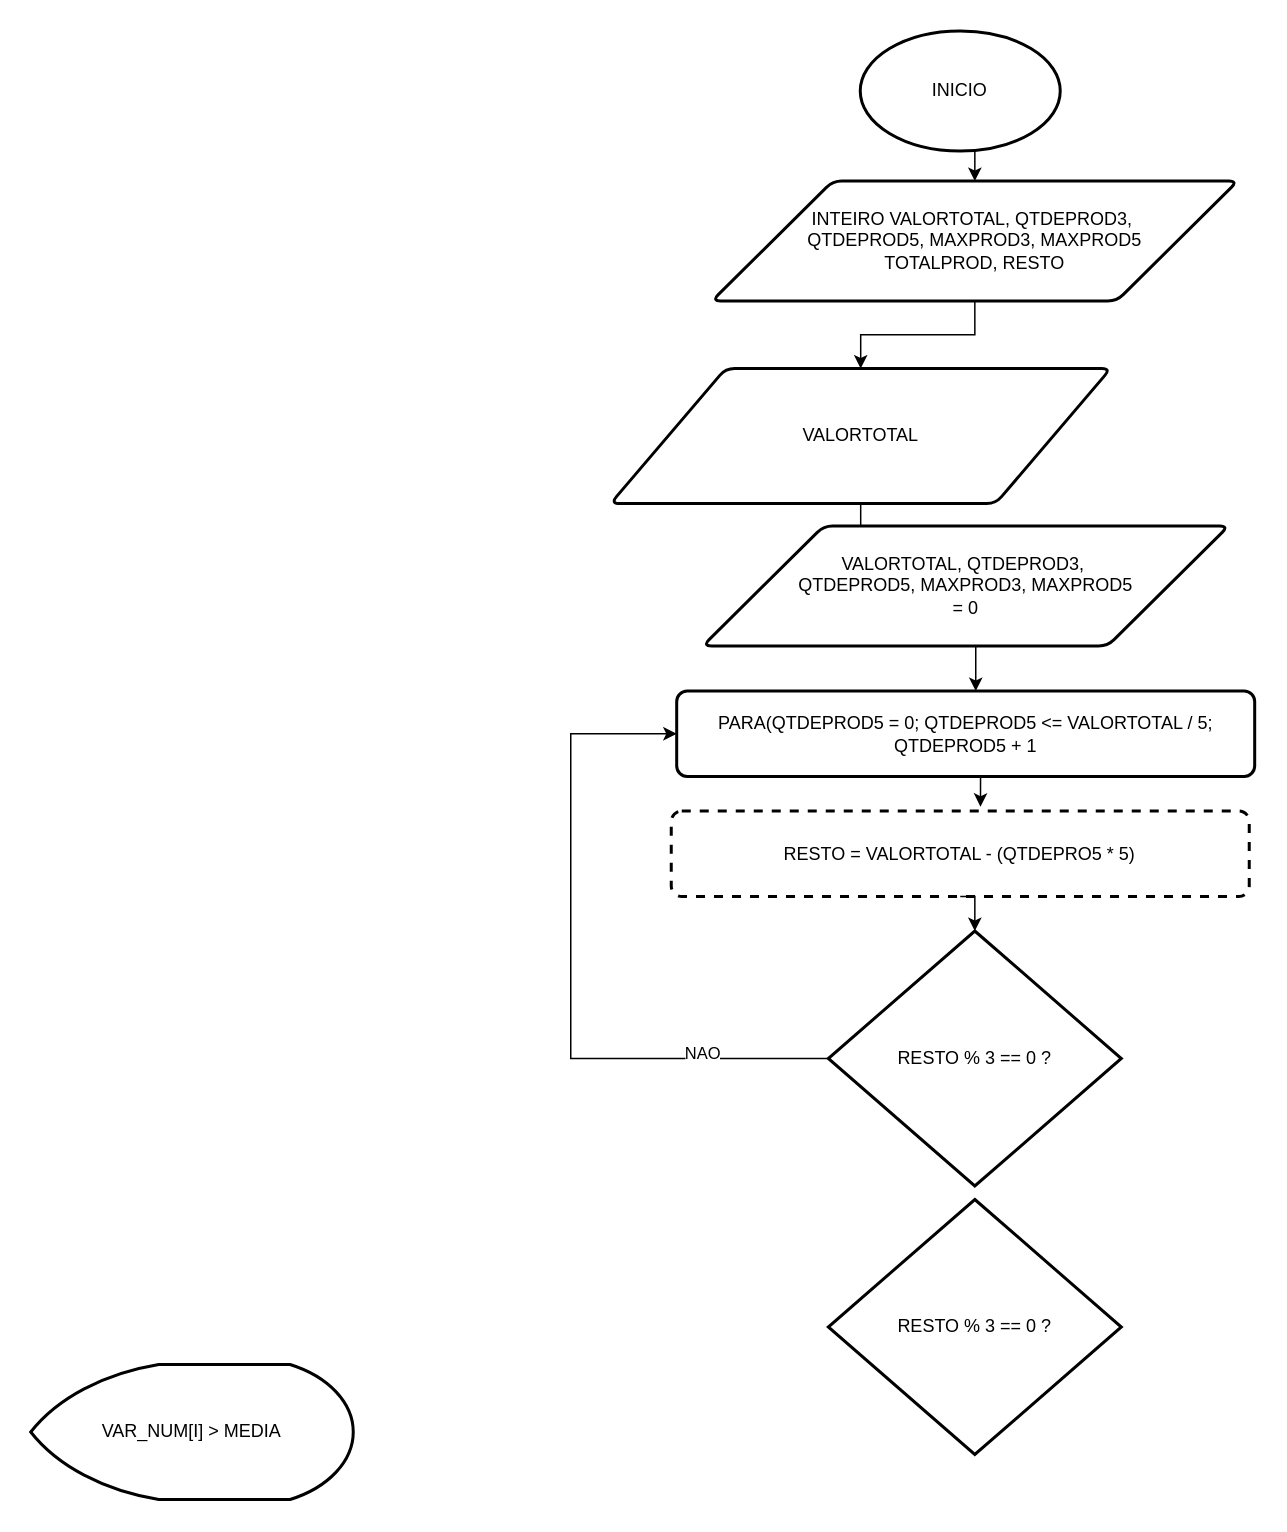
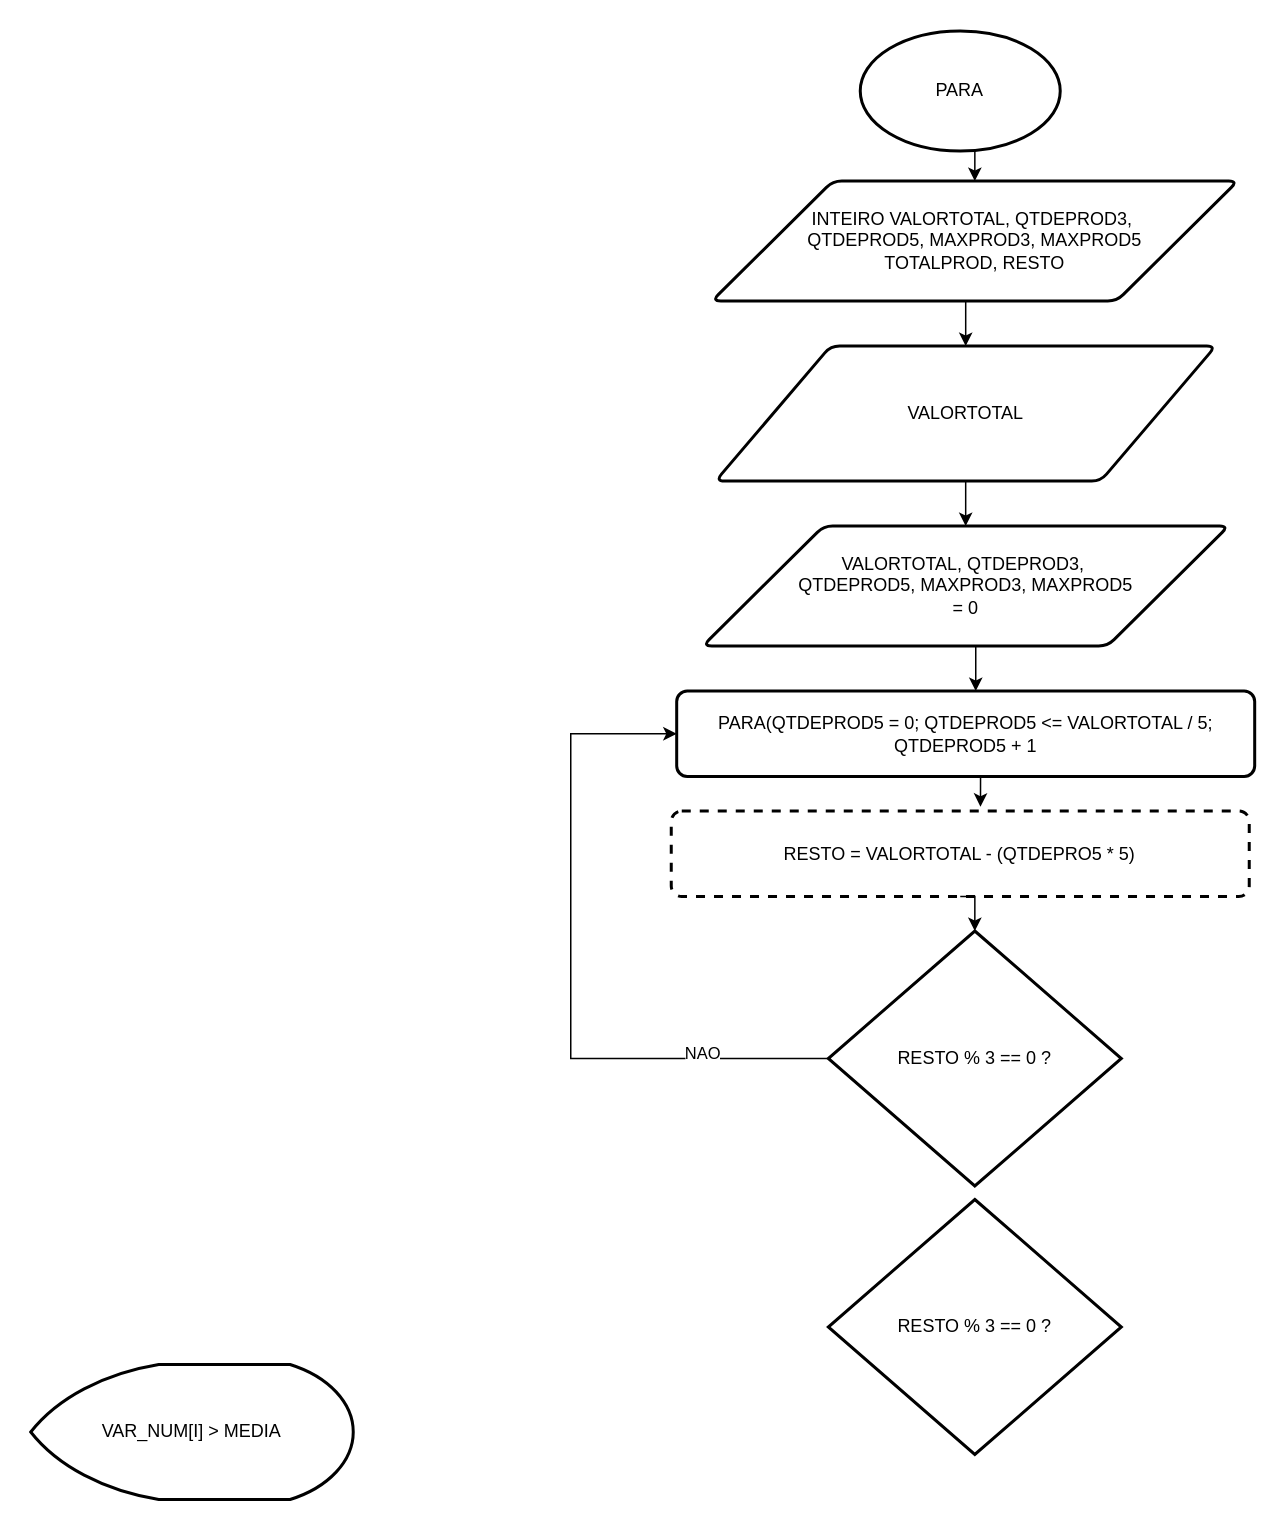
node "INICIO": label "INICIO" -> "PARA"
node "VALORTOTAL": moved (861, 436) -> (966, 413)
